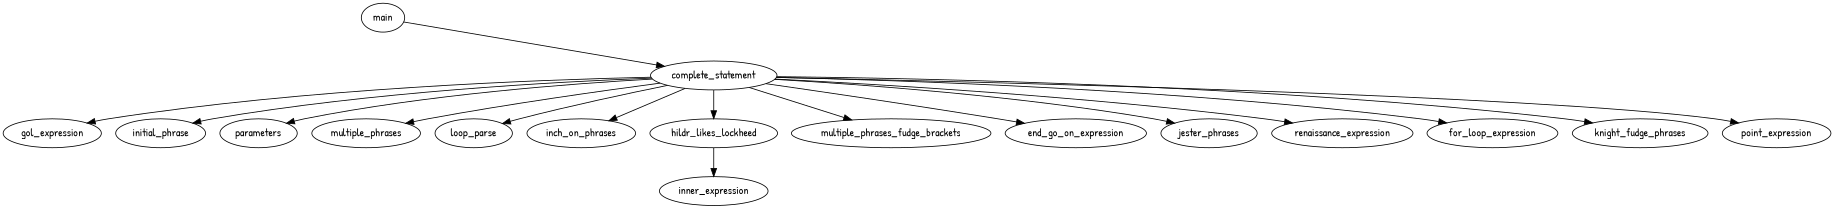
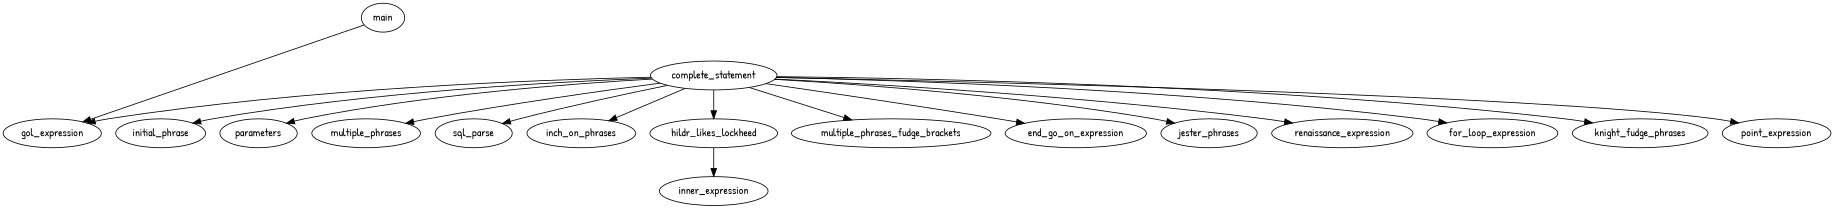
edge "main" -> "complete_statement": now "main" -> "gol_expression"
node "loop_parse": label "loop_parse" -> "sql_parse"
